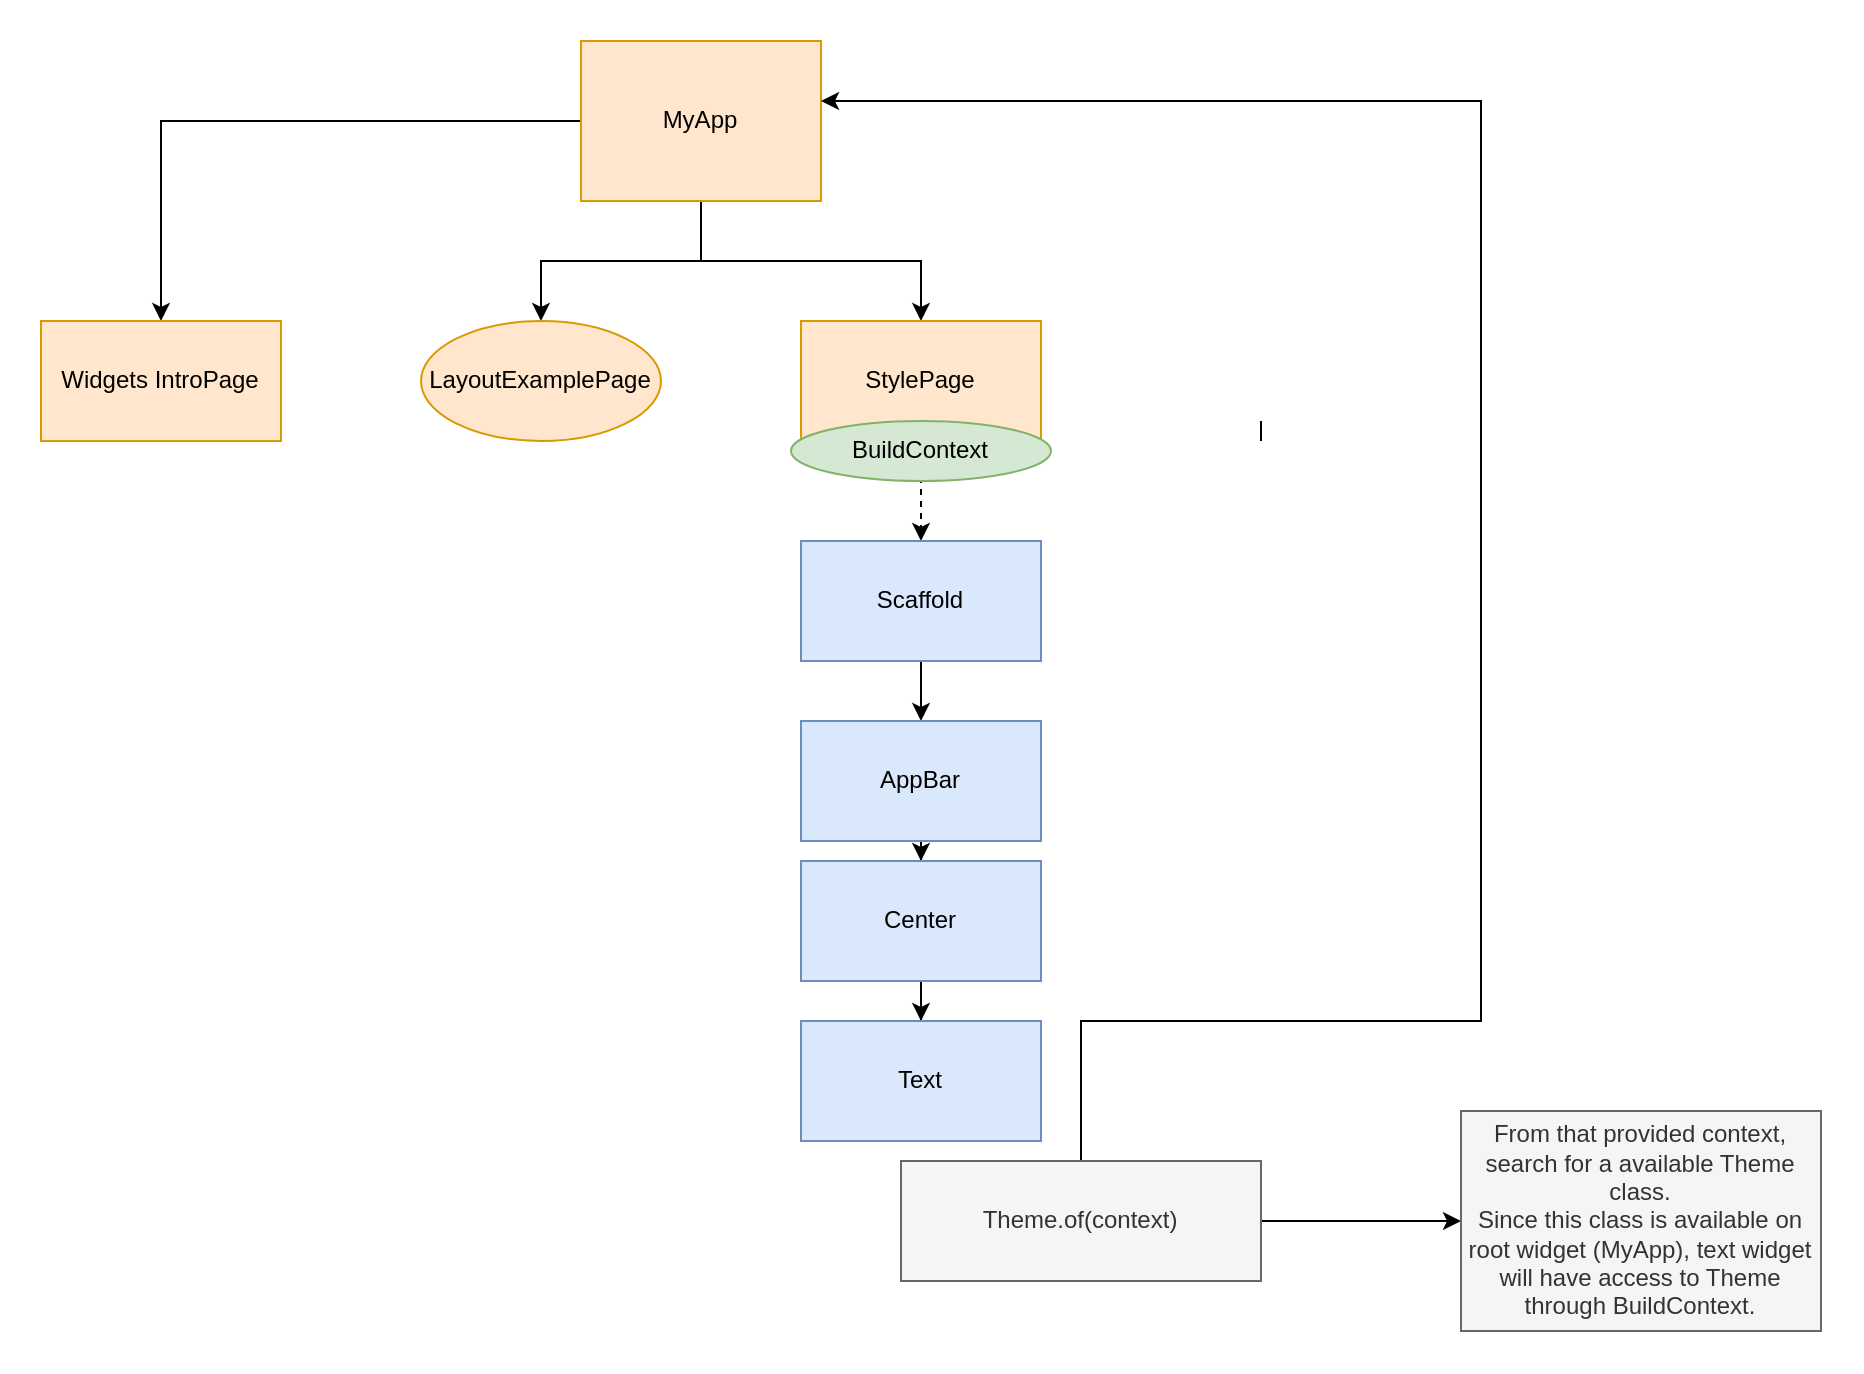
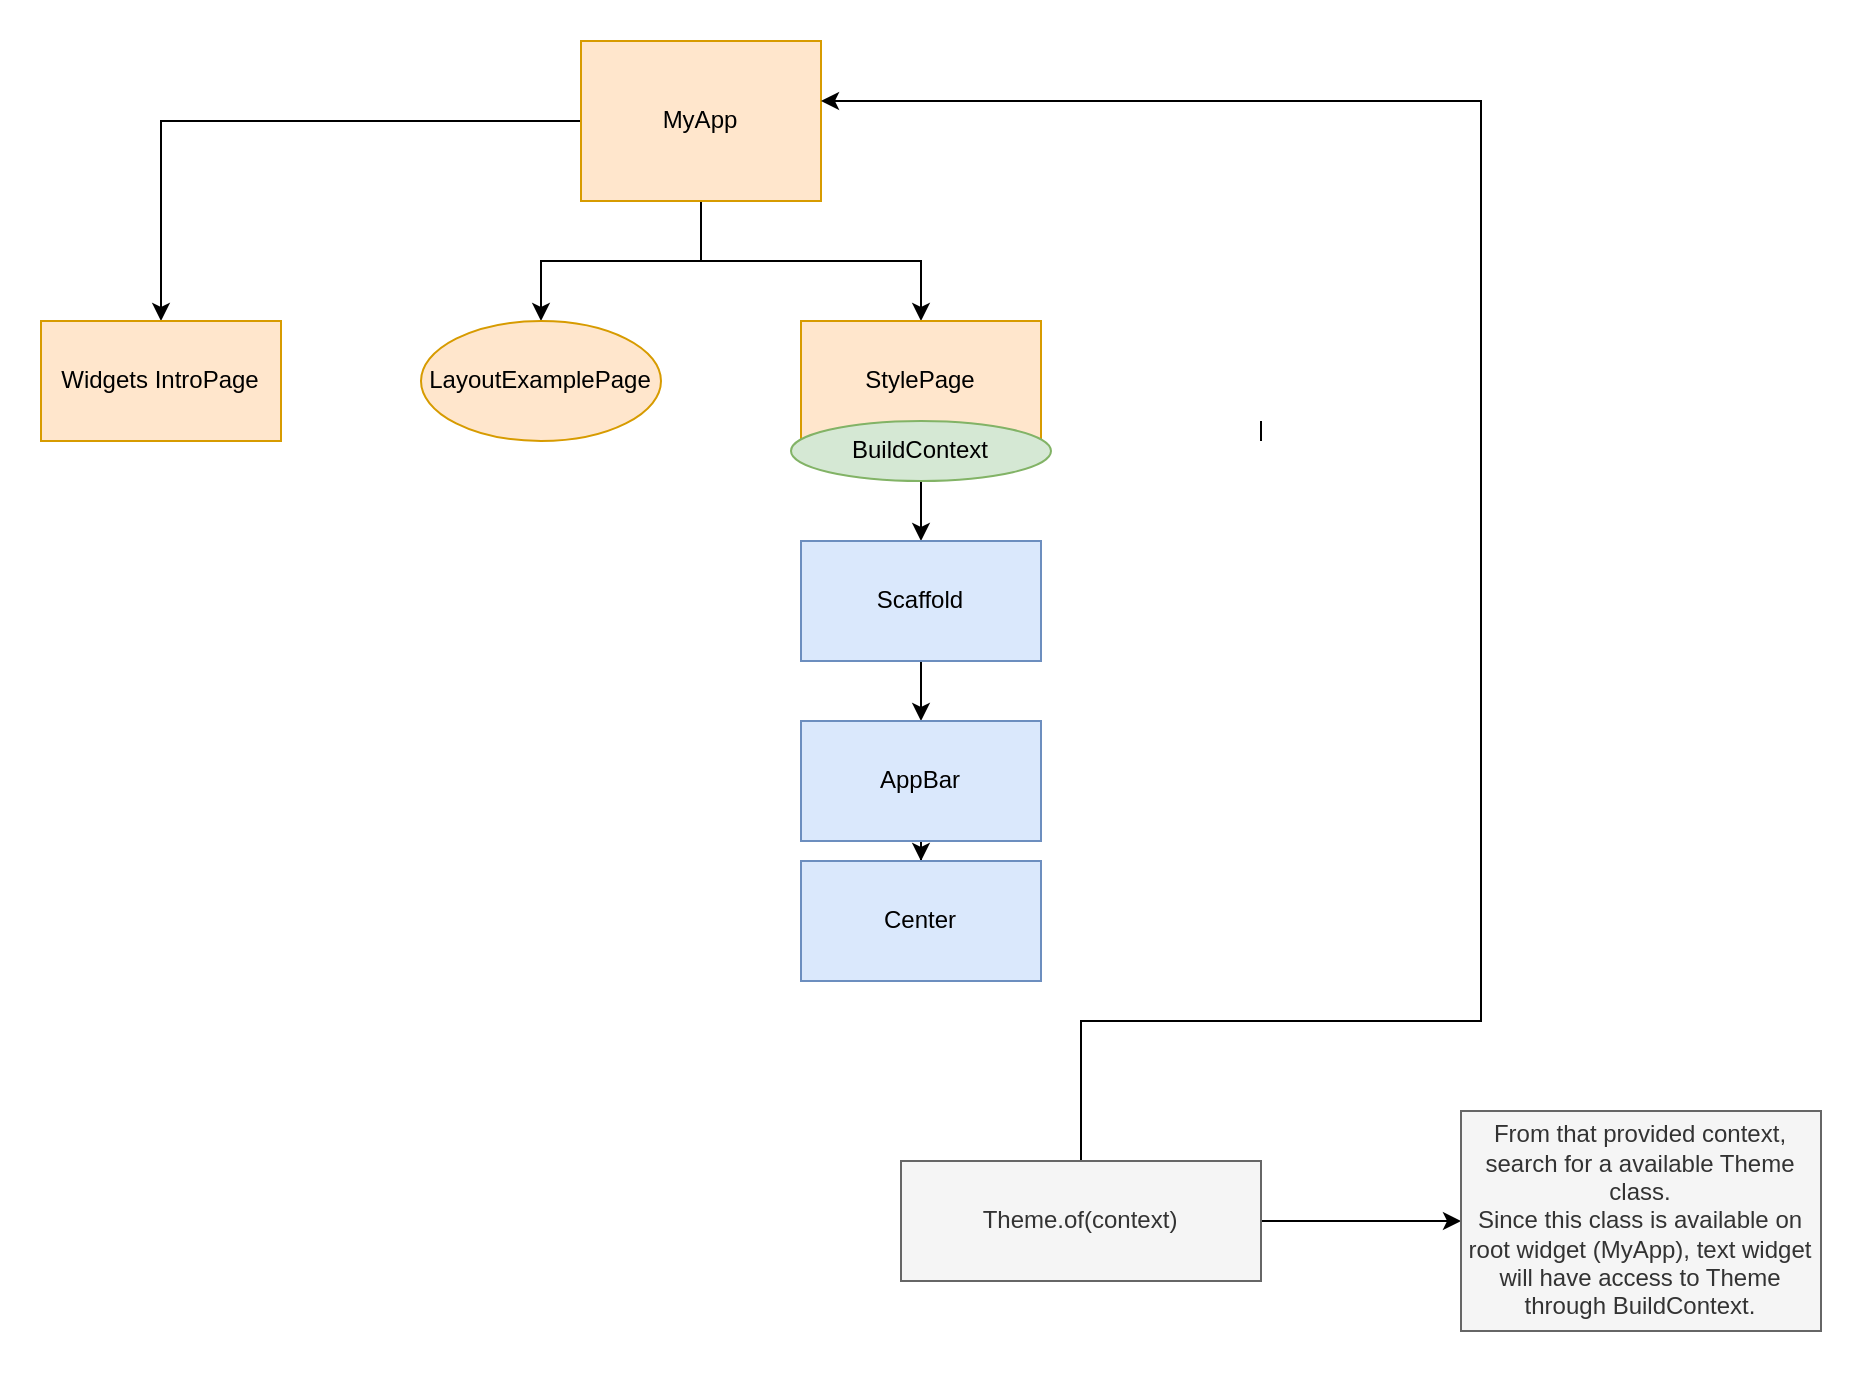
edge "StylePage" -> "Scaffold": style dashed -> solid
edge "Center" -> "Text": removed
node "Text": removed
